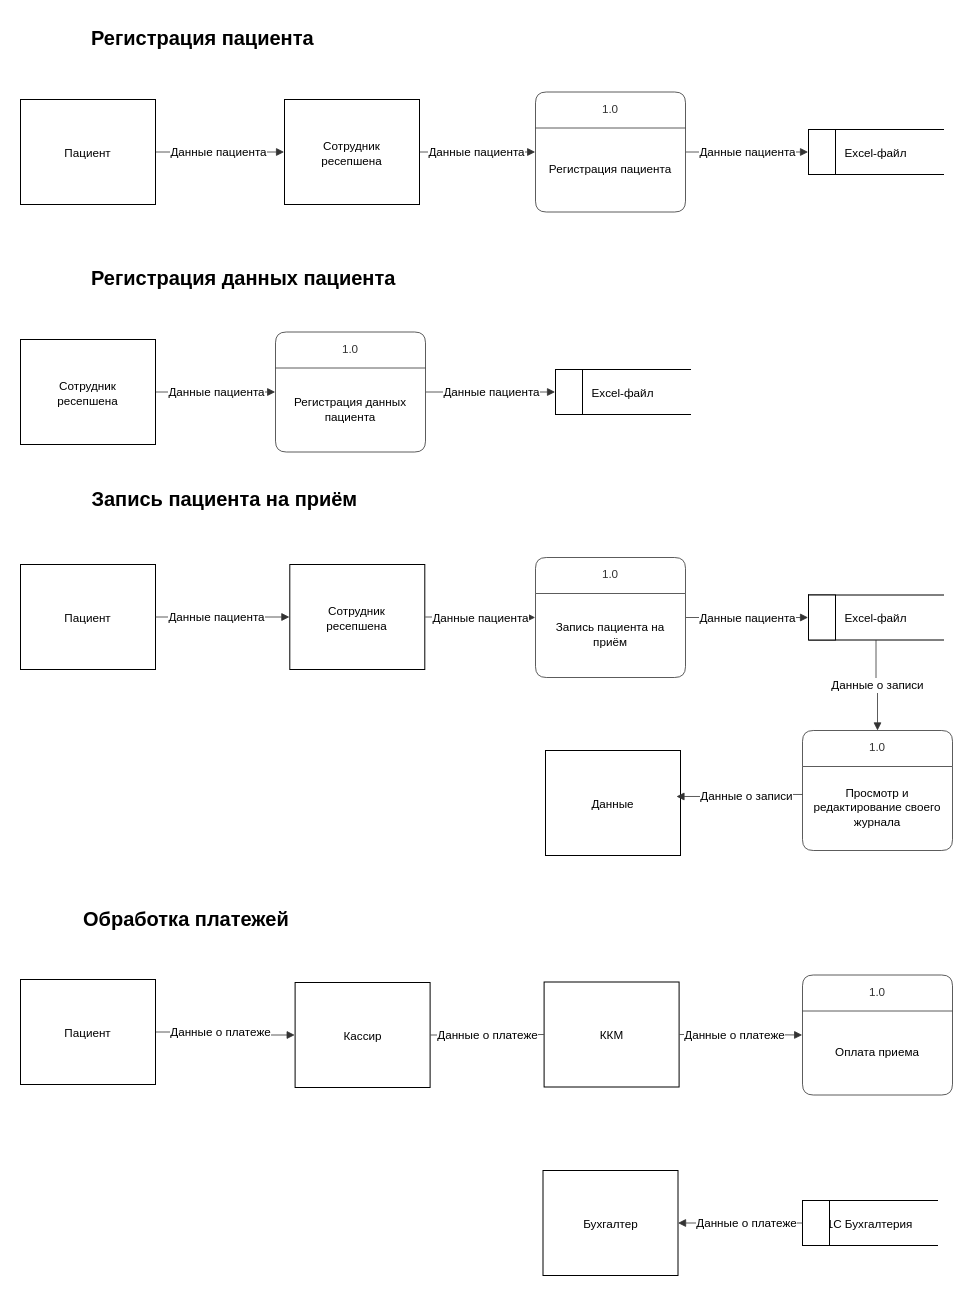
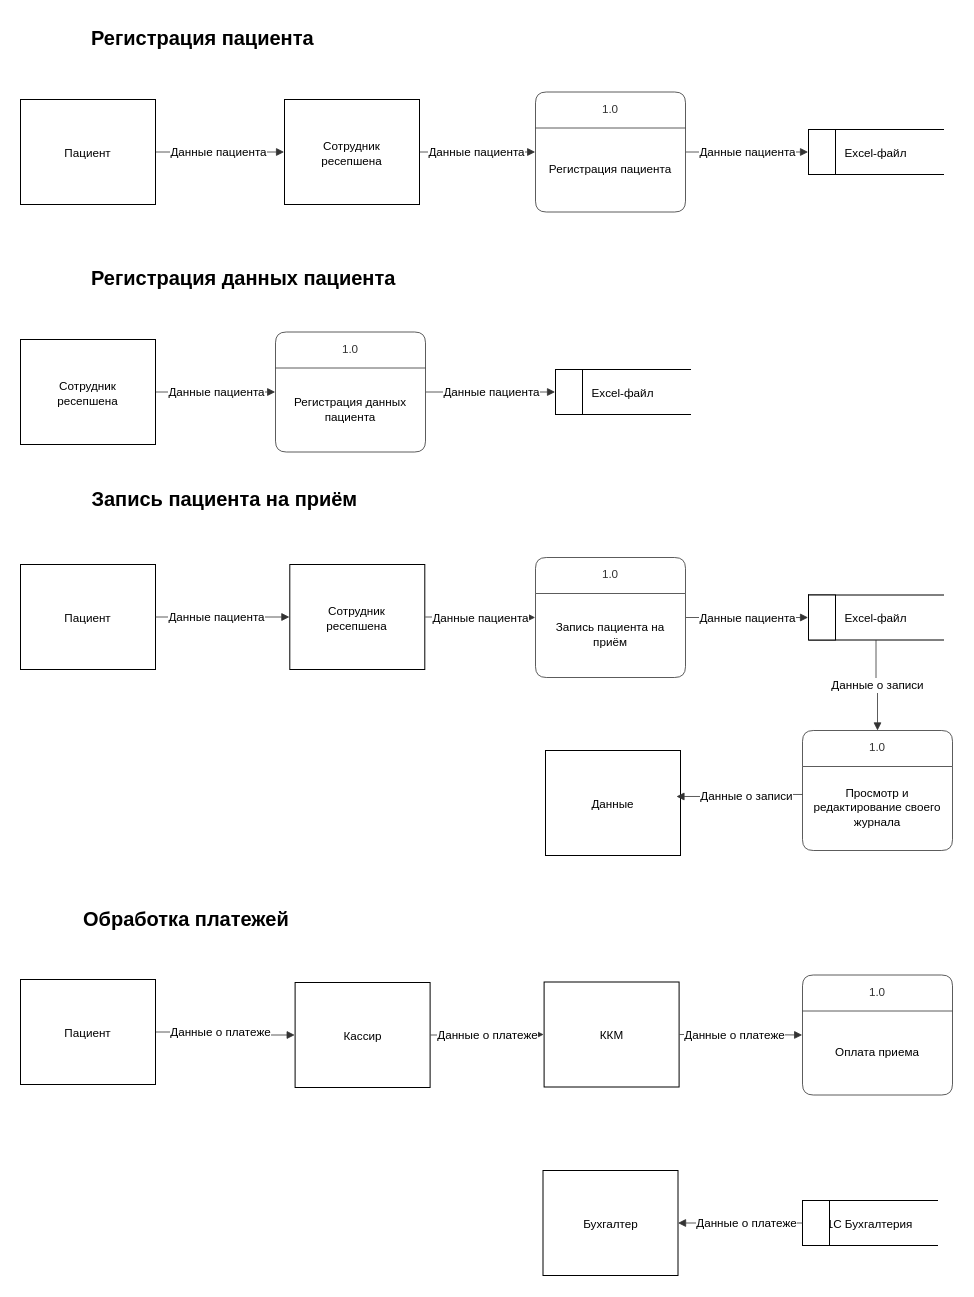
edge "ККМ" -- "Кассир": arrowhead none -> block
